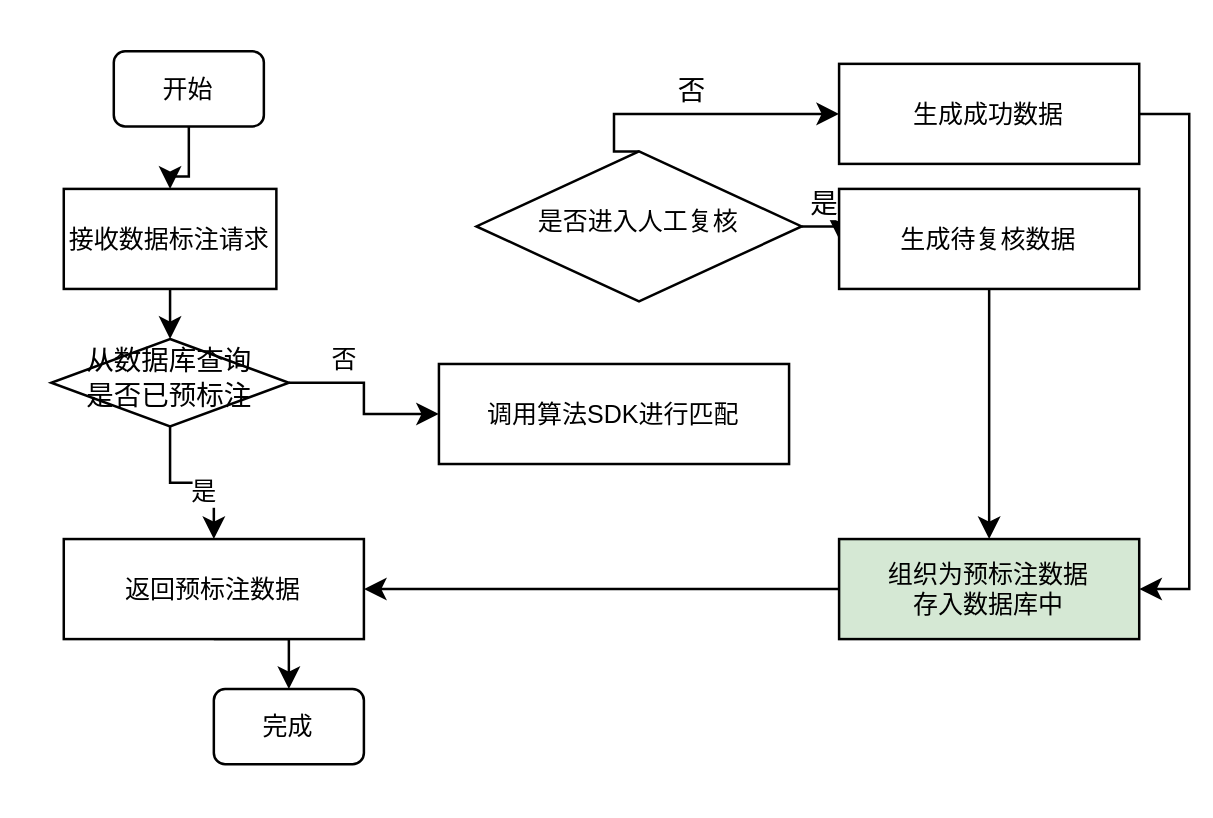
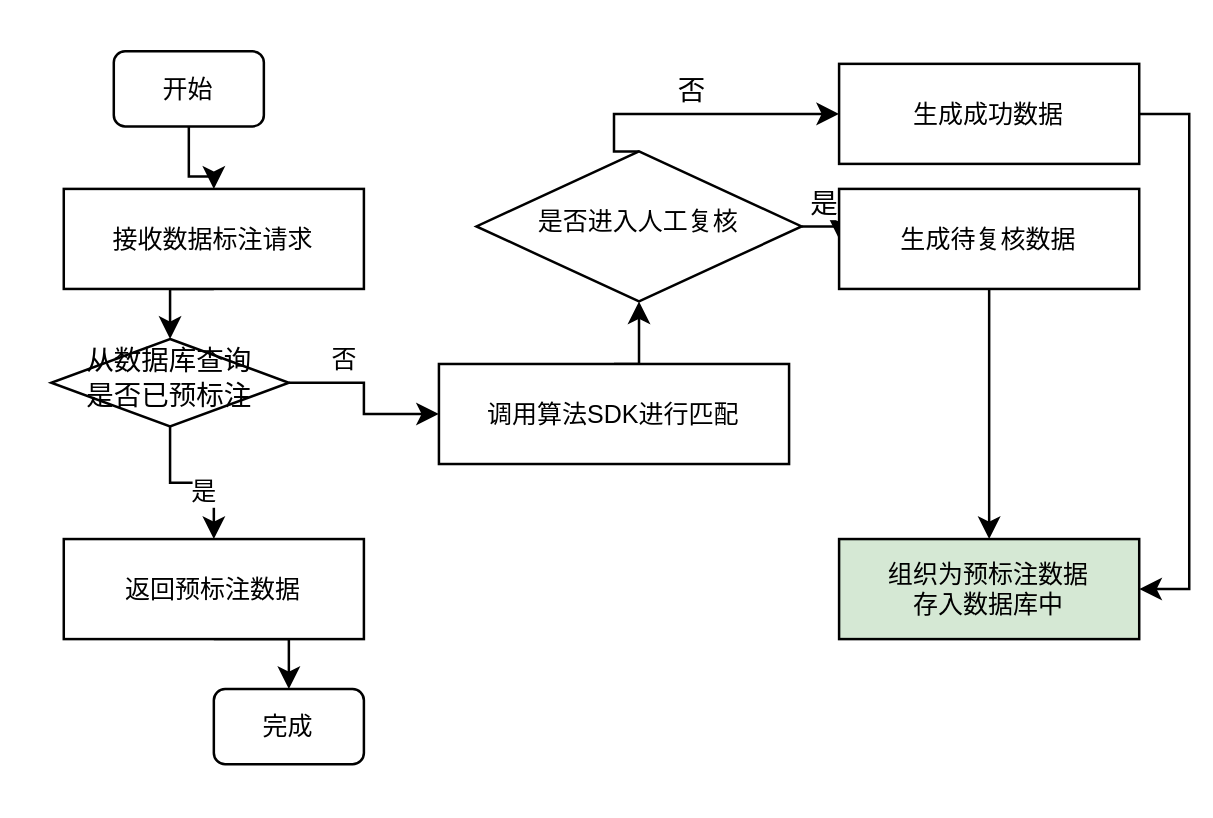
node "接收数据标注请求": size 213x100 -> 300x100
edge "调用算法SDK进行匹配" -> "是否进入人工复核": added
edge "组织为预标注数据 存入数据库中" -> "返回预标注数据": removed
